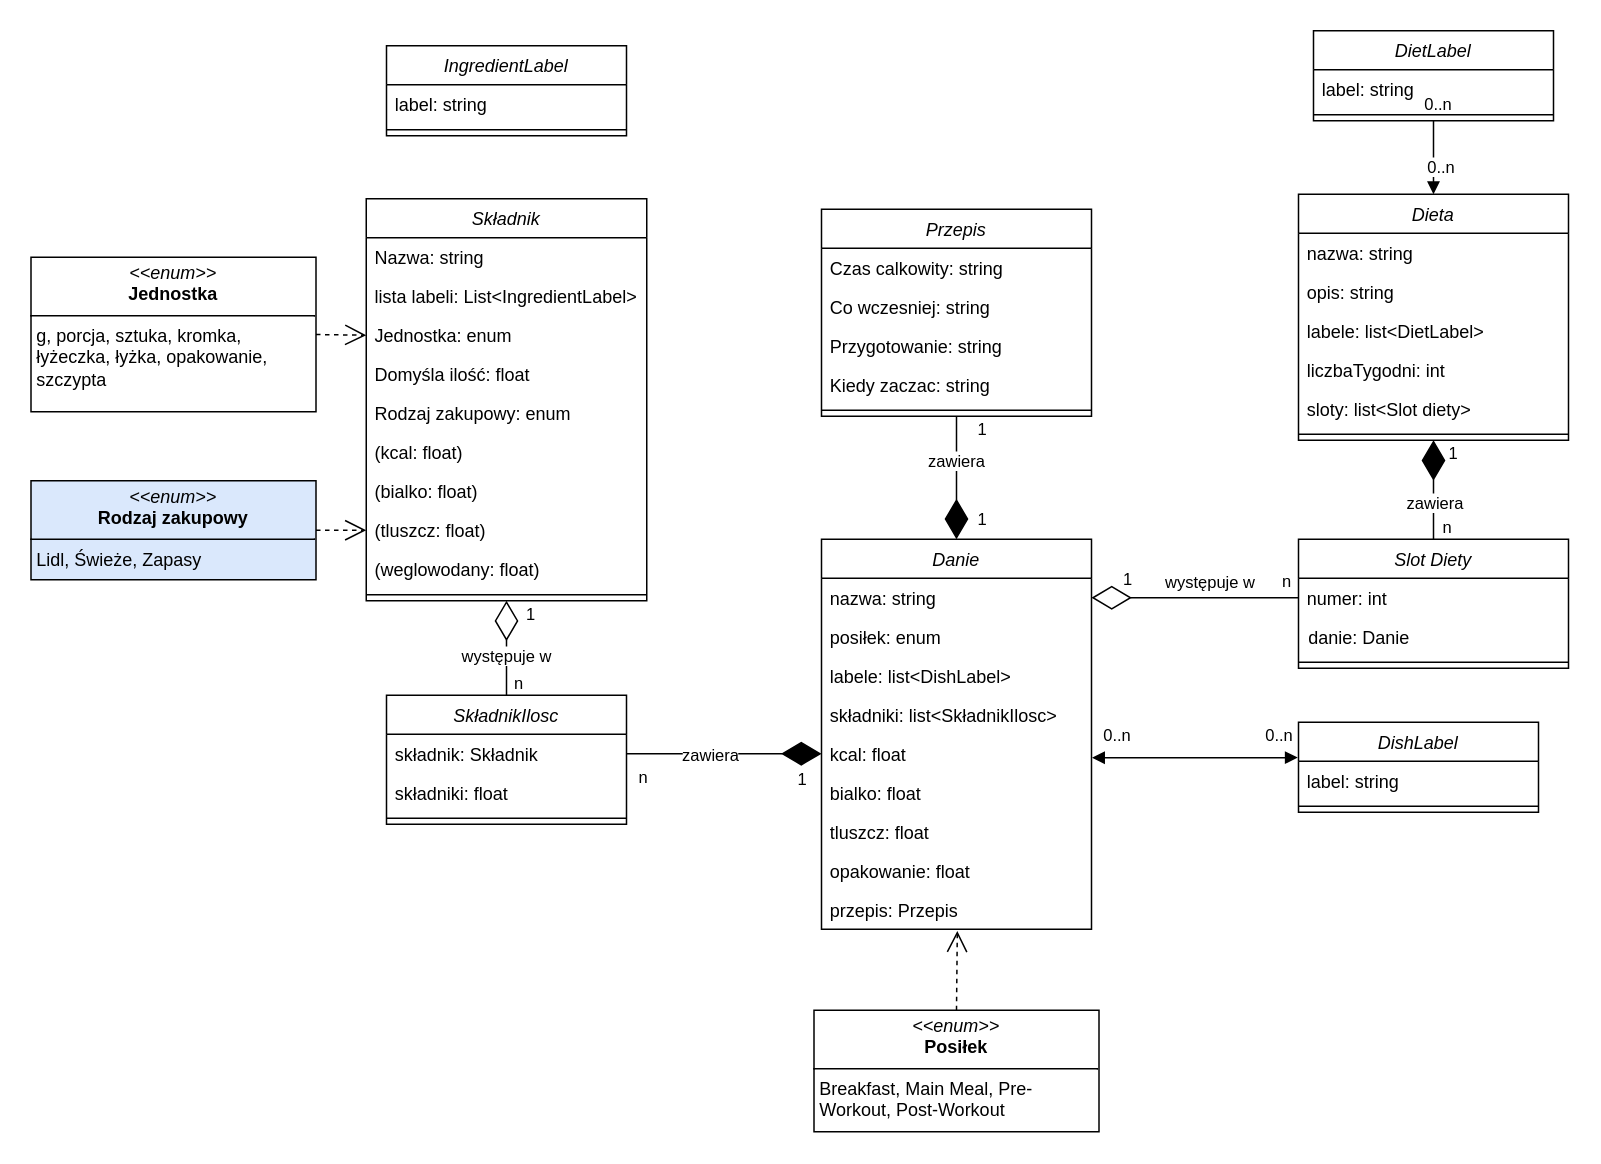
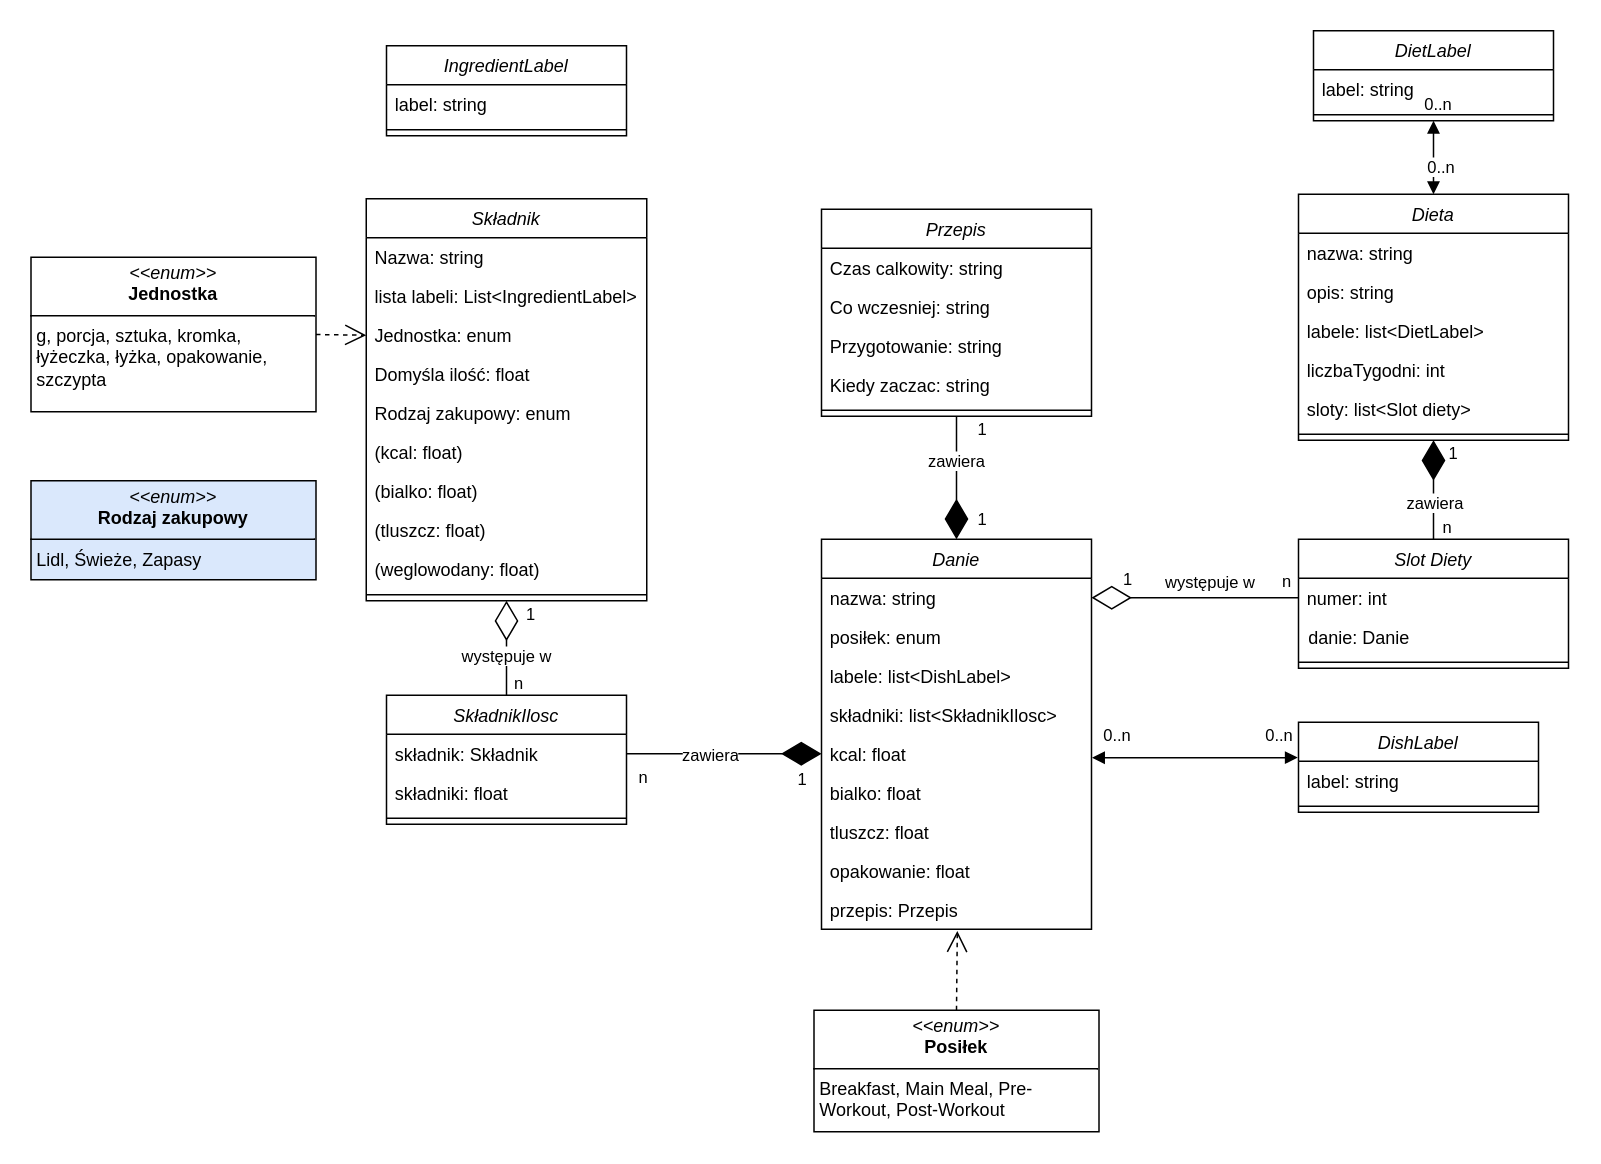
edge "DietLabel" -> "Dieta": arrowhead none -> block
edge "<<enum>> Rodzaj zakupowy Lidl, Świeże, Zapasy" -> "(tluszcz: float)": removed
